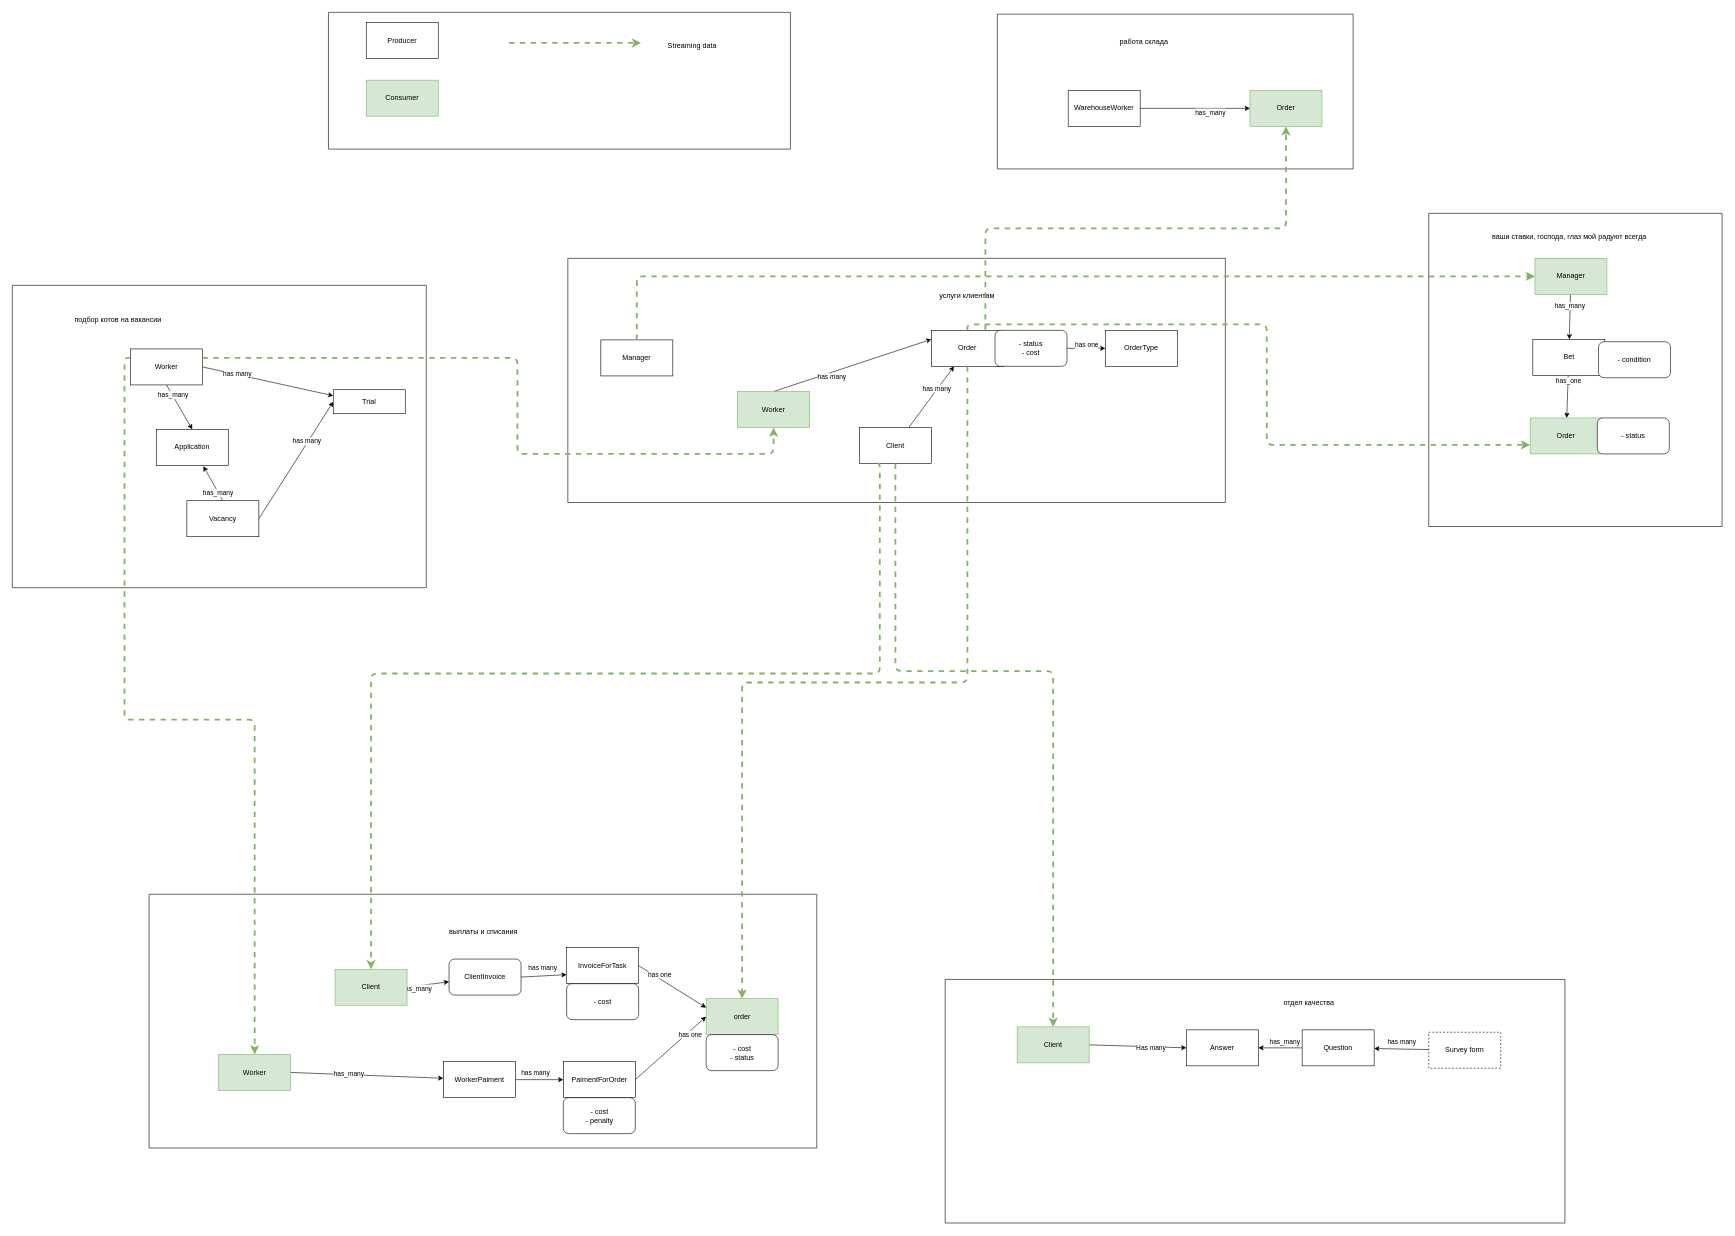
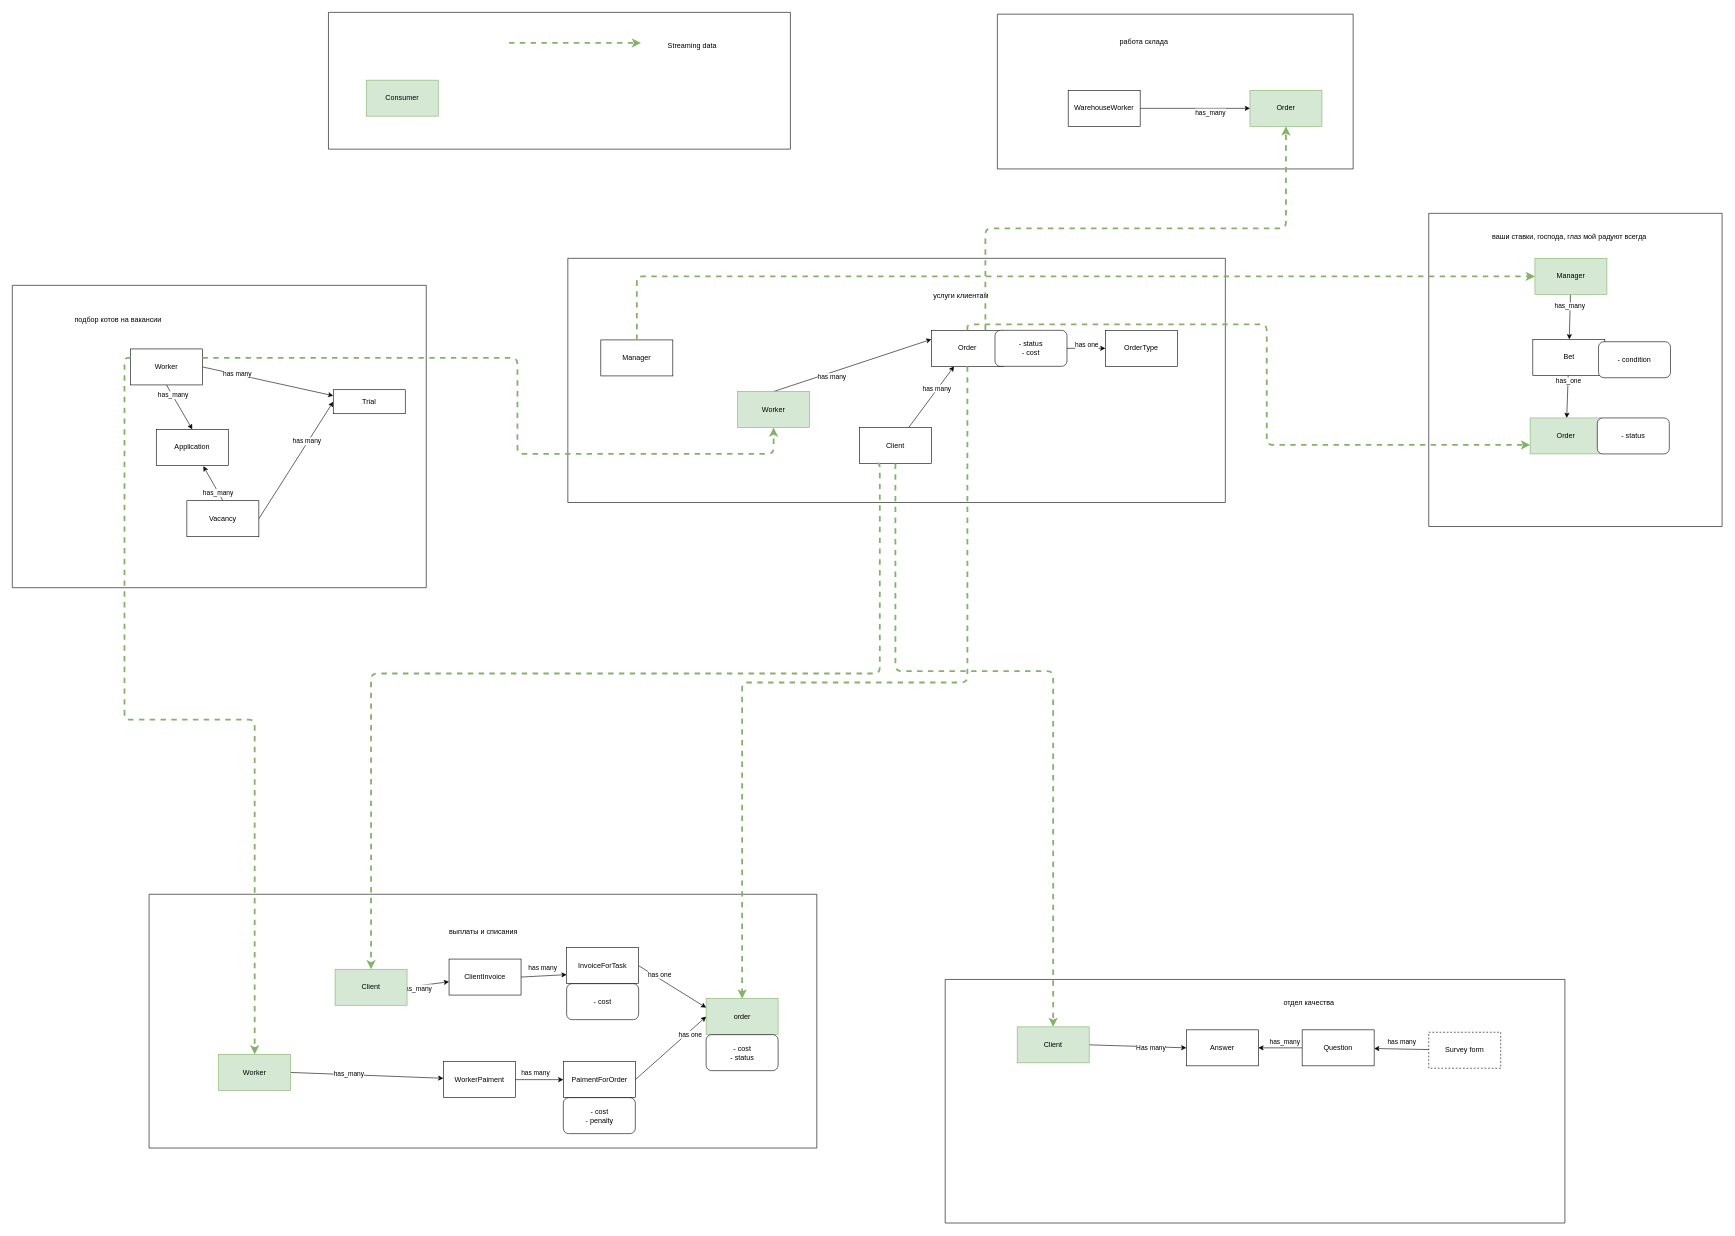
node "Producer": removed
node "услуги клиентам": moved (967, 296) -> (961, 296)
node "ClientInvoice": shape rounded rectangle -> rectangle
